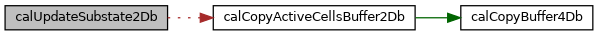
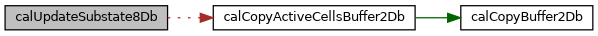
node "calUpdateSubstate2Db": label "calUpdateSubstate2Db" -> "calUpdateSubstate8Db"
node "calCopyBuffer4Db": label "calCopyBuffer4Db" -> "calCopyBuffer2Db"
